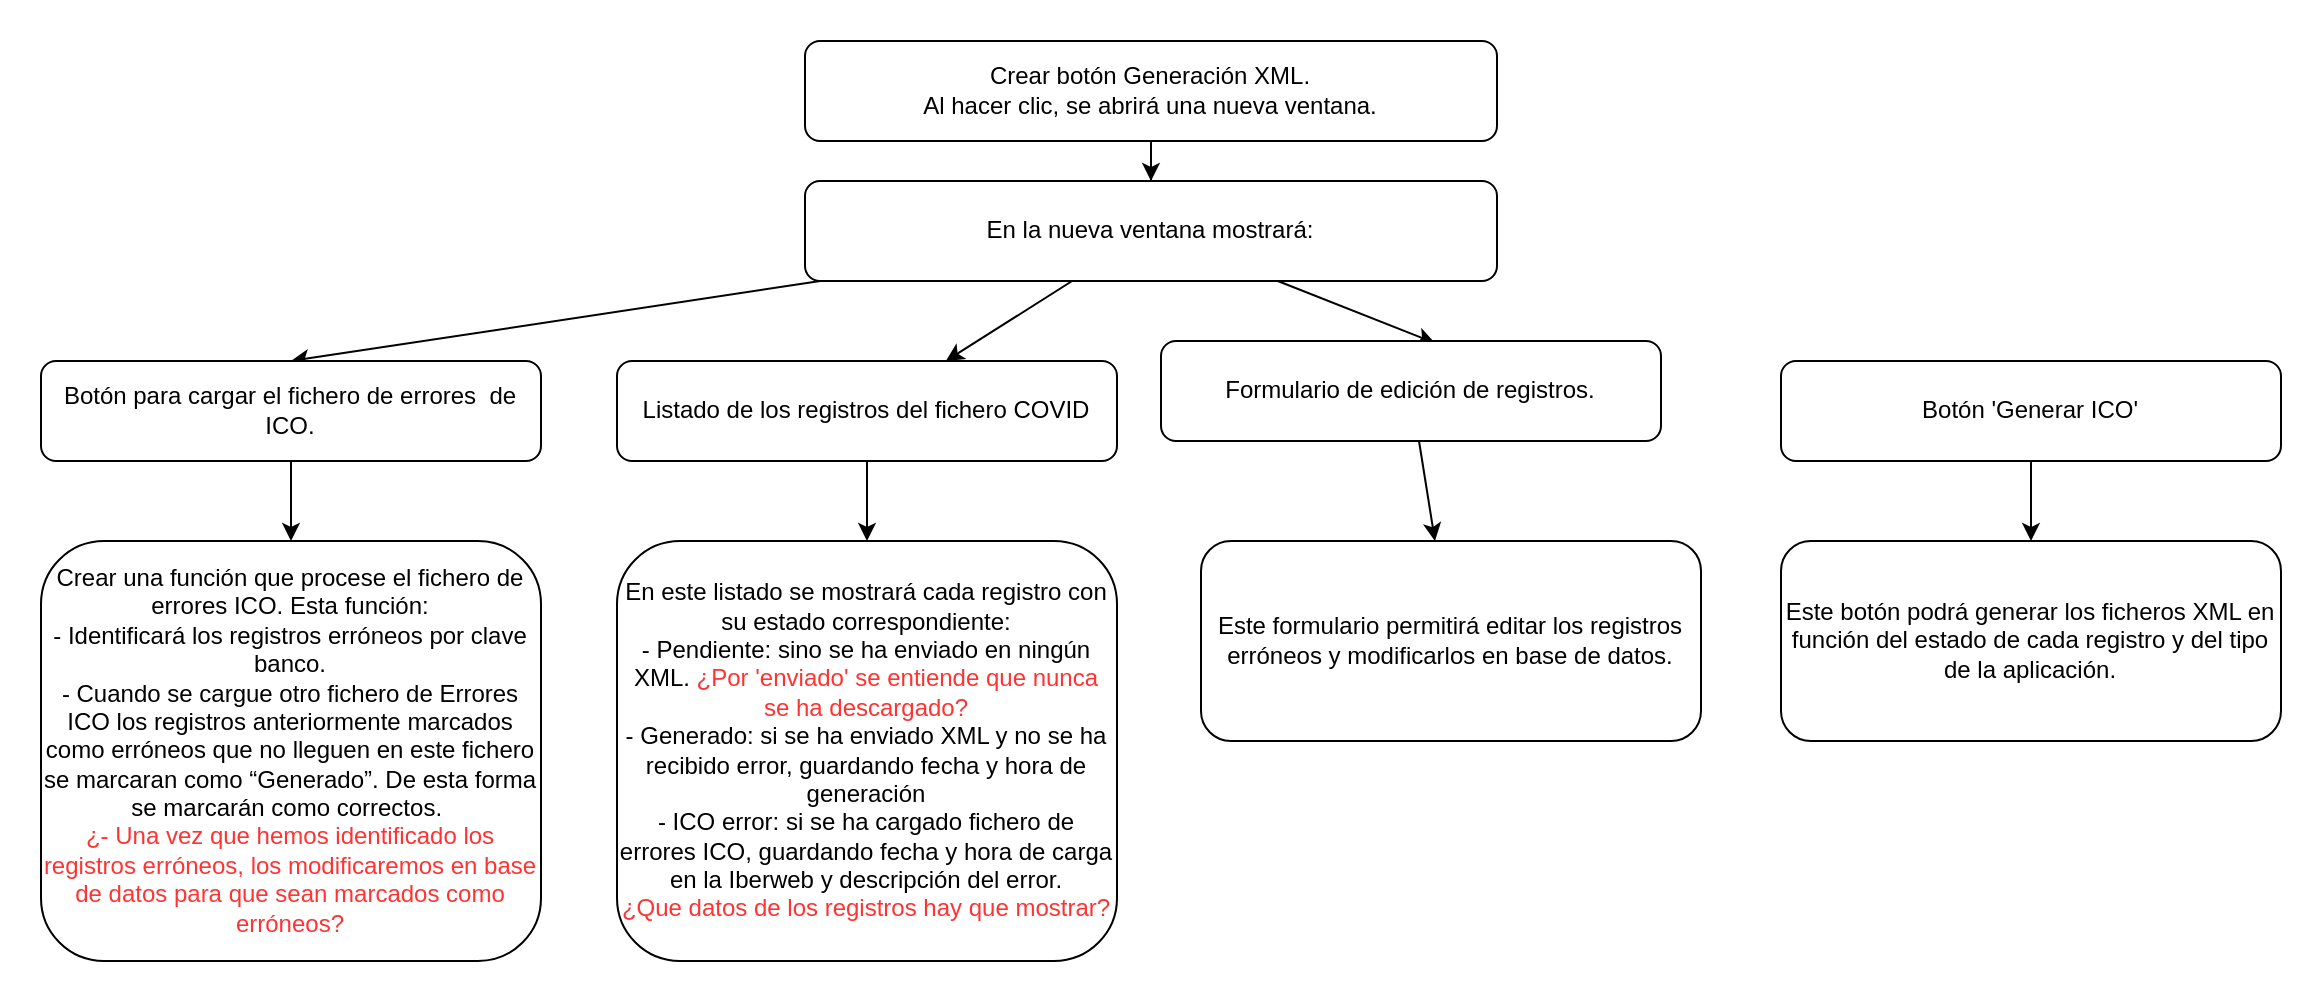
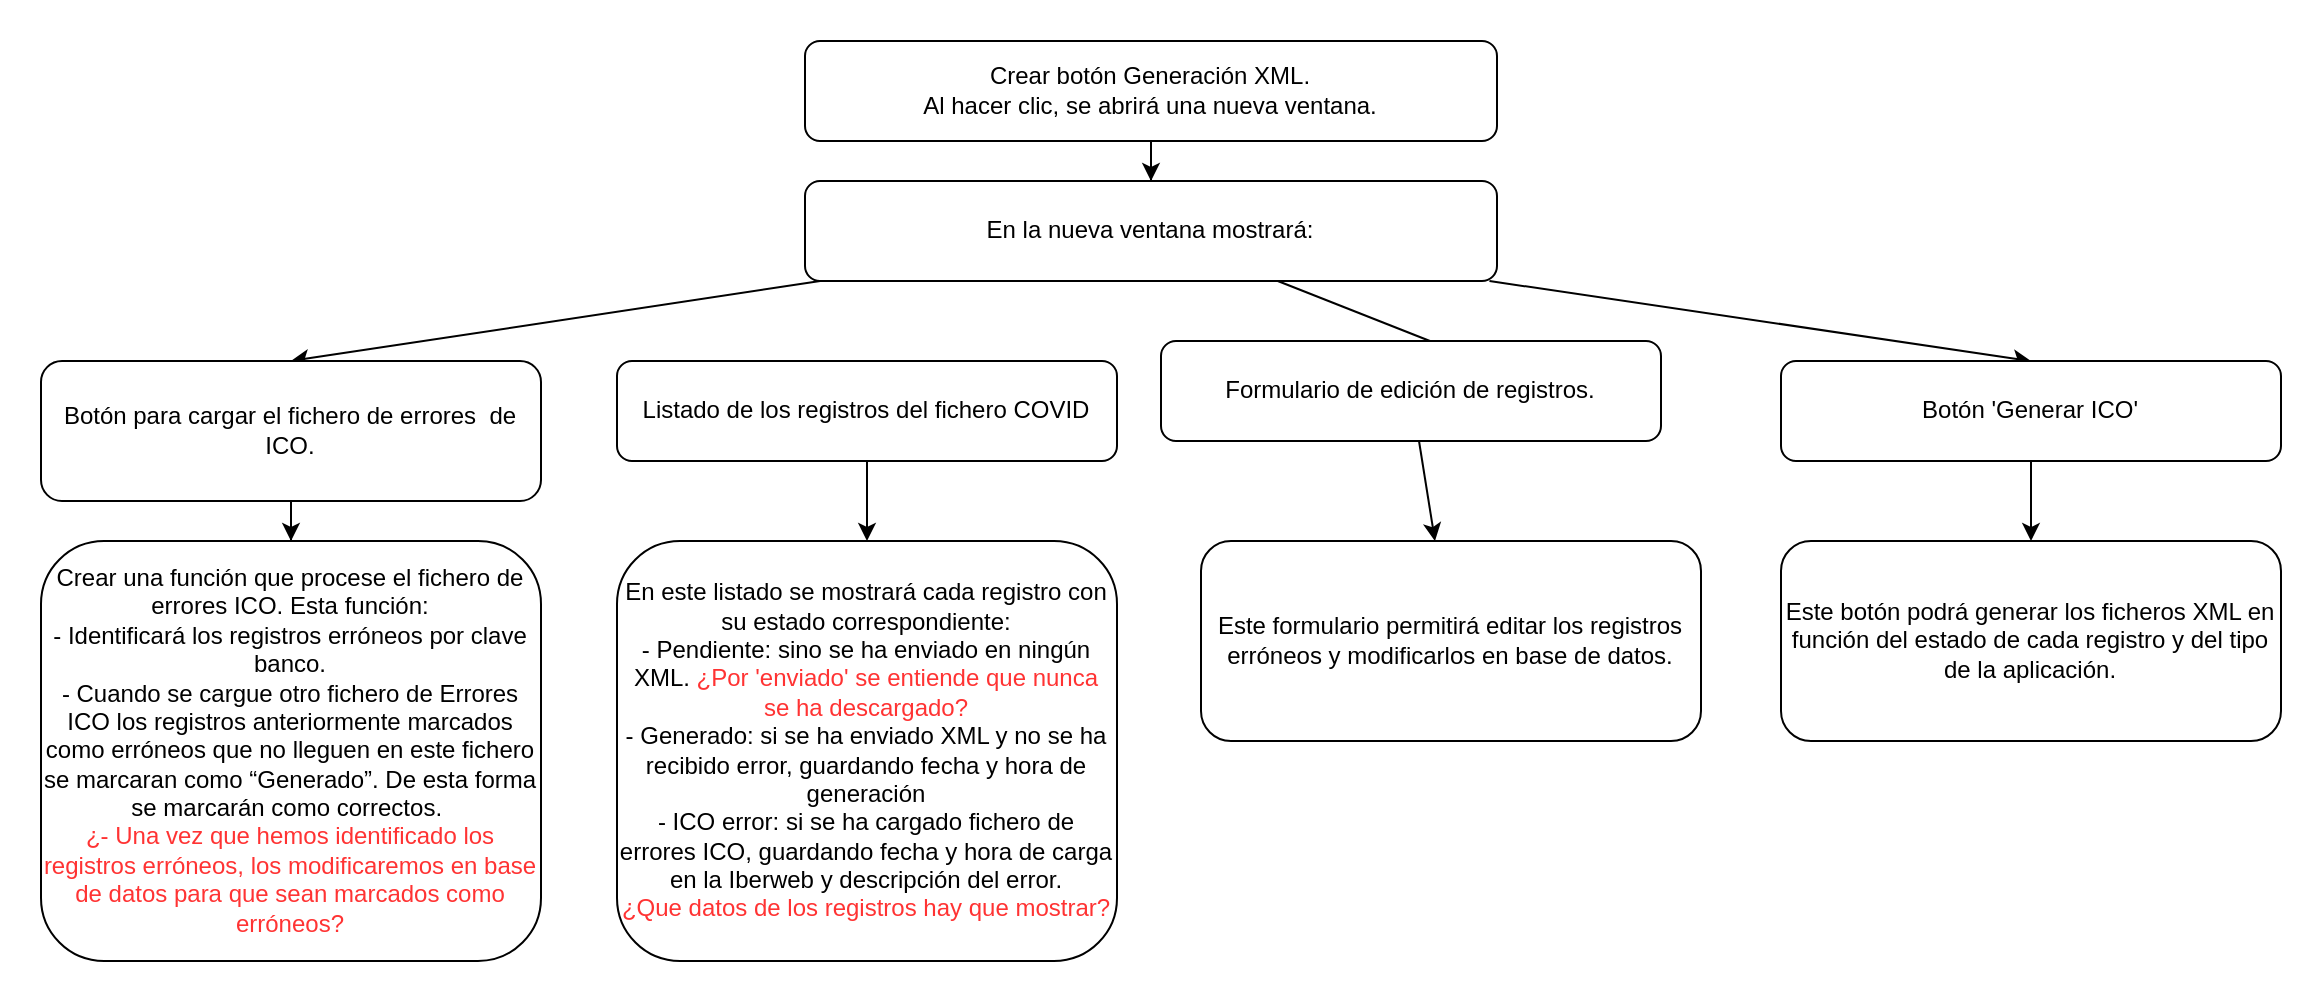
edge "En la nueva ventana mostrará:" -> "Listado de los registros del fichero COVID": removed
edge "En la nueva ventana mostrará:" -> "Botón 'Generar ICO'": added
edge "En la nueva ventana mostrará:" -> "Formulario de edición de registros.": arrowhead classic -> none
node "Botón para cargar el fichero de errores de ICO.": size 500x100 -> 500x140
